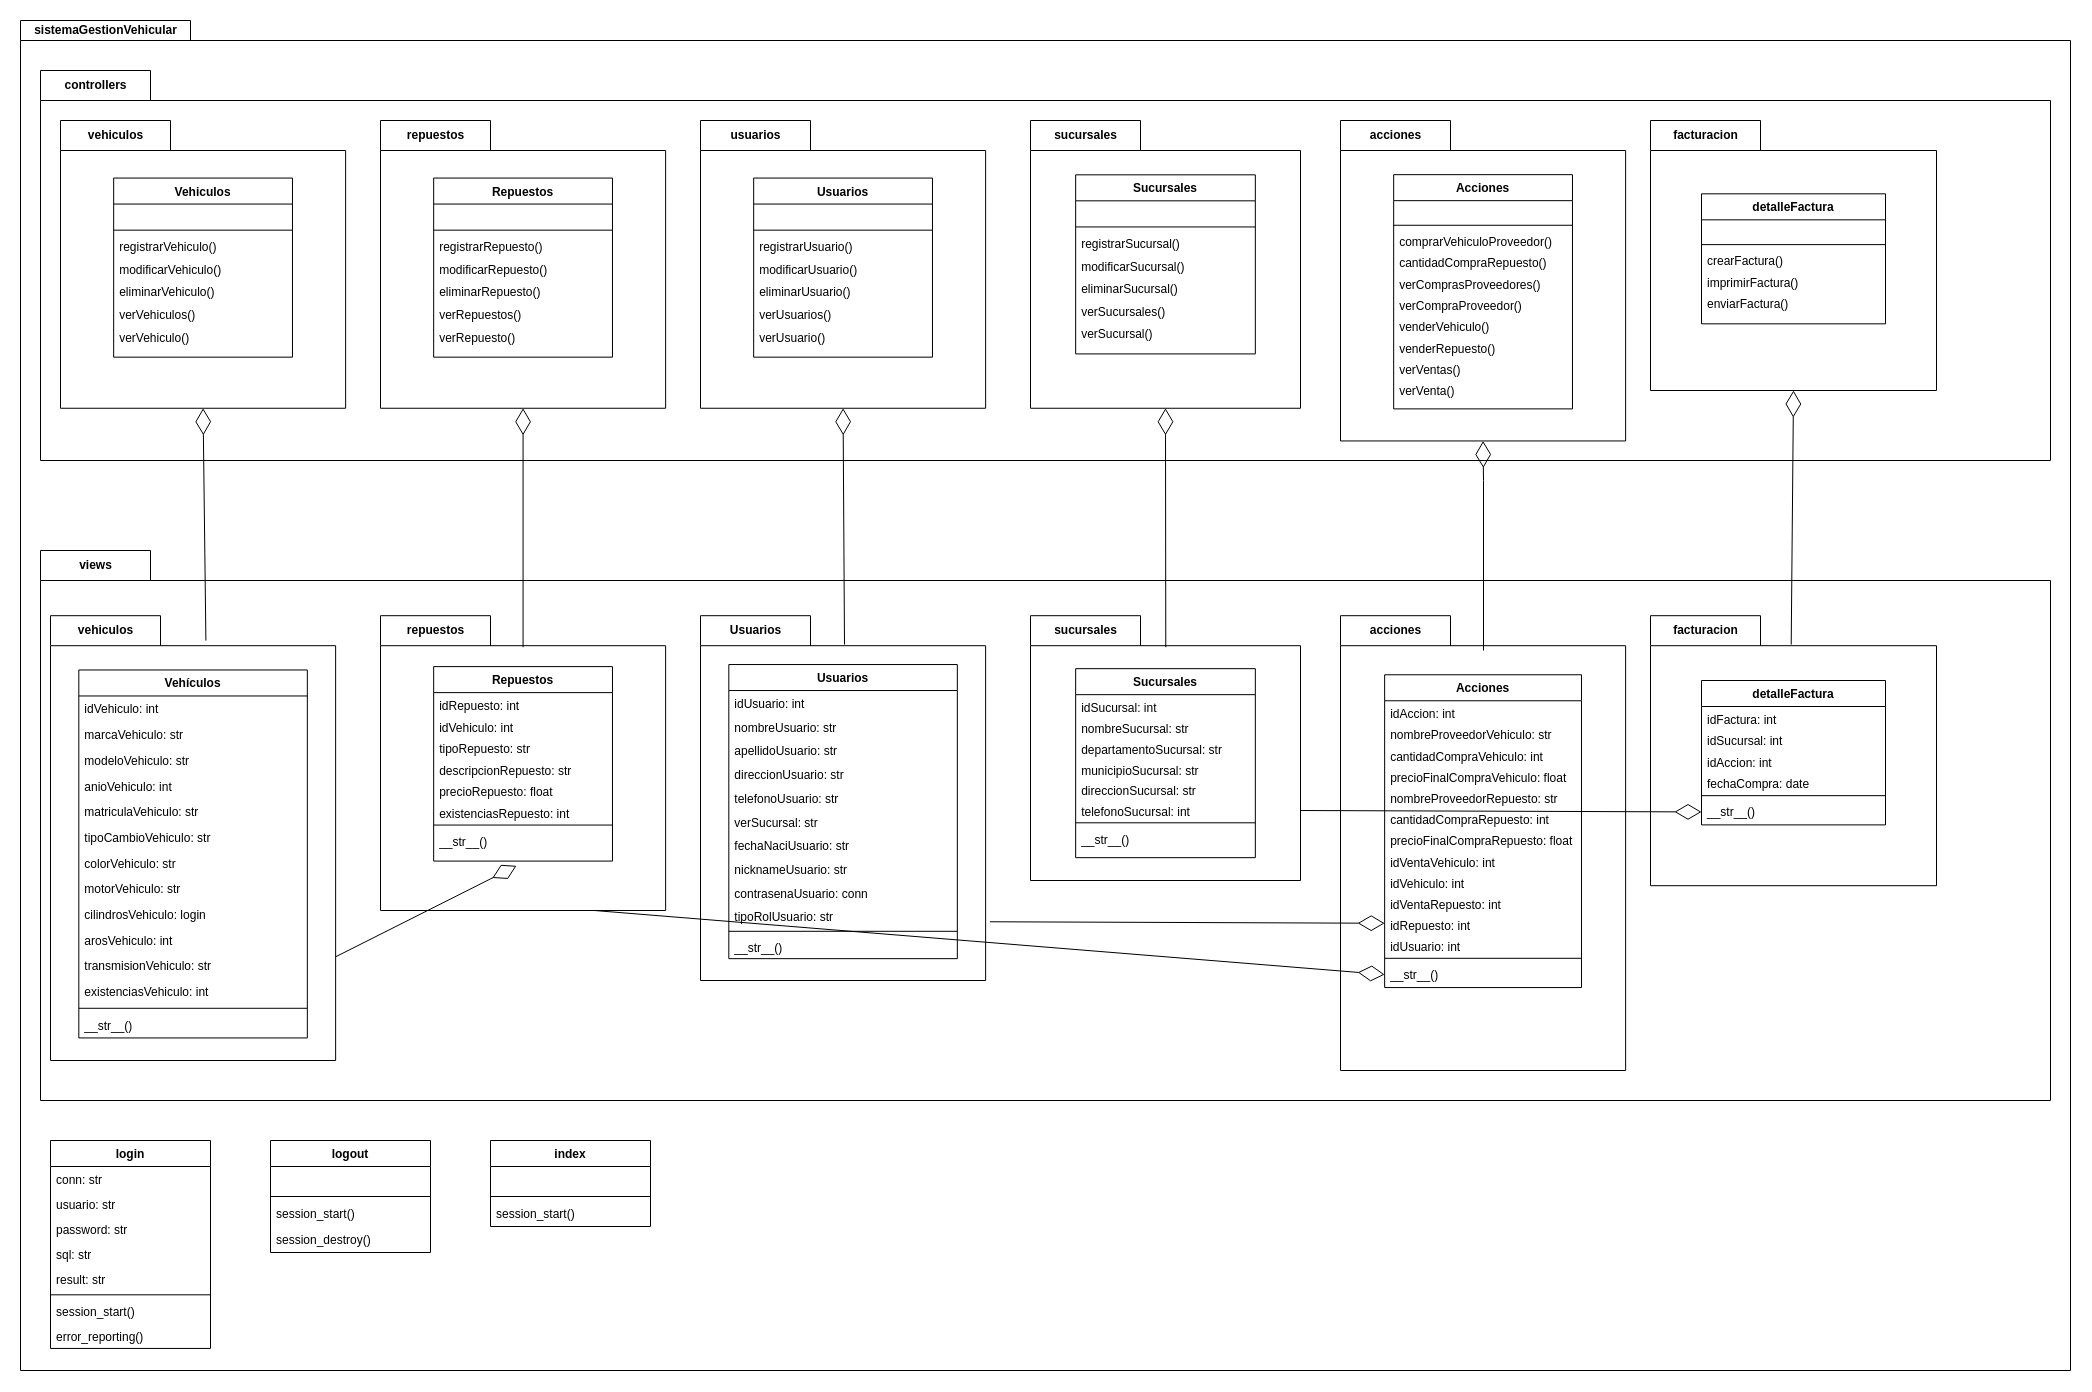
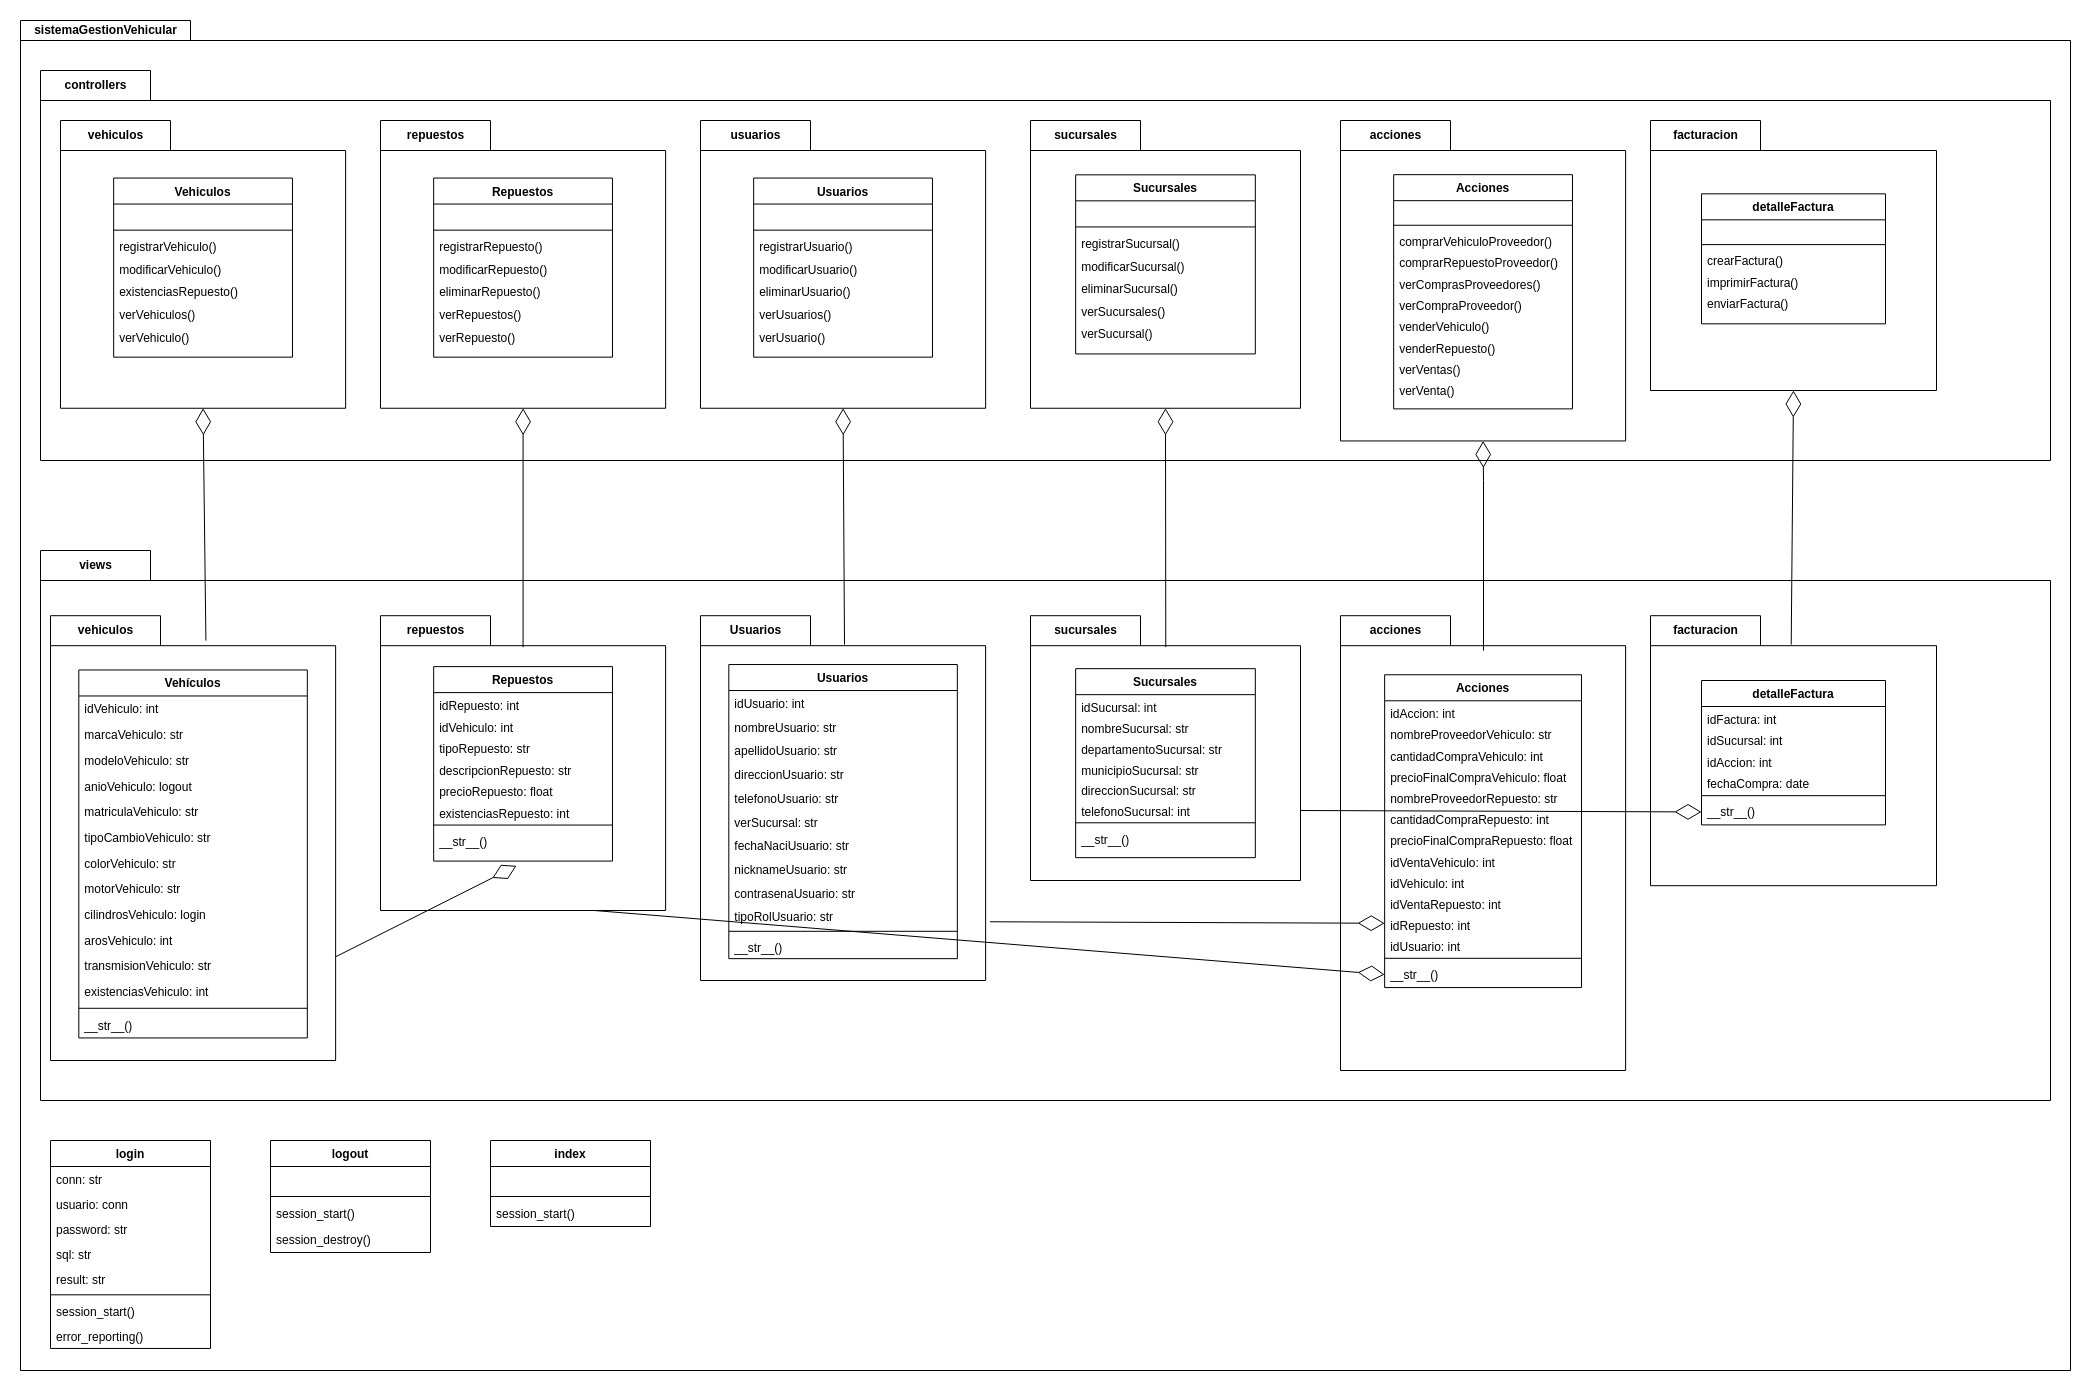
node "cantidadCompraRepuesto()": label "cantidadCompraRepuesto()" -> "comprarRepuestoProveedor()"
node "eliminarVehiculo()": label "eliminarVehiculo()" -> "existenciasRepuesto()"
node "anioVehiculo: int": label "anioVehiculo: int" -> "anioVehiculo: logout"
node "contrasenaUsuario: conn": label "contrasenaUsuario: conn" -> "contrasenaUsuario: str"
node "usuario: str": label "usuario: str" -> "usuario: conn"
